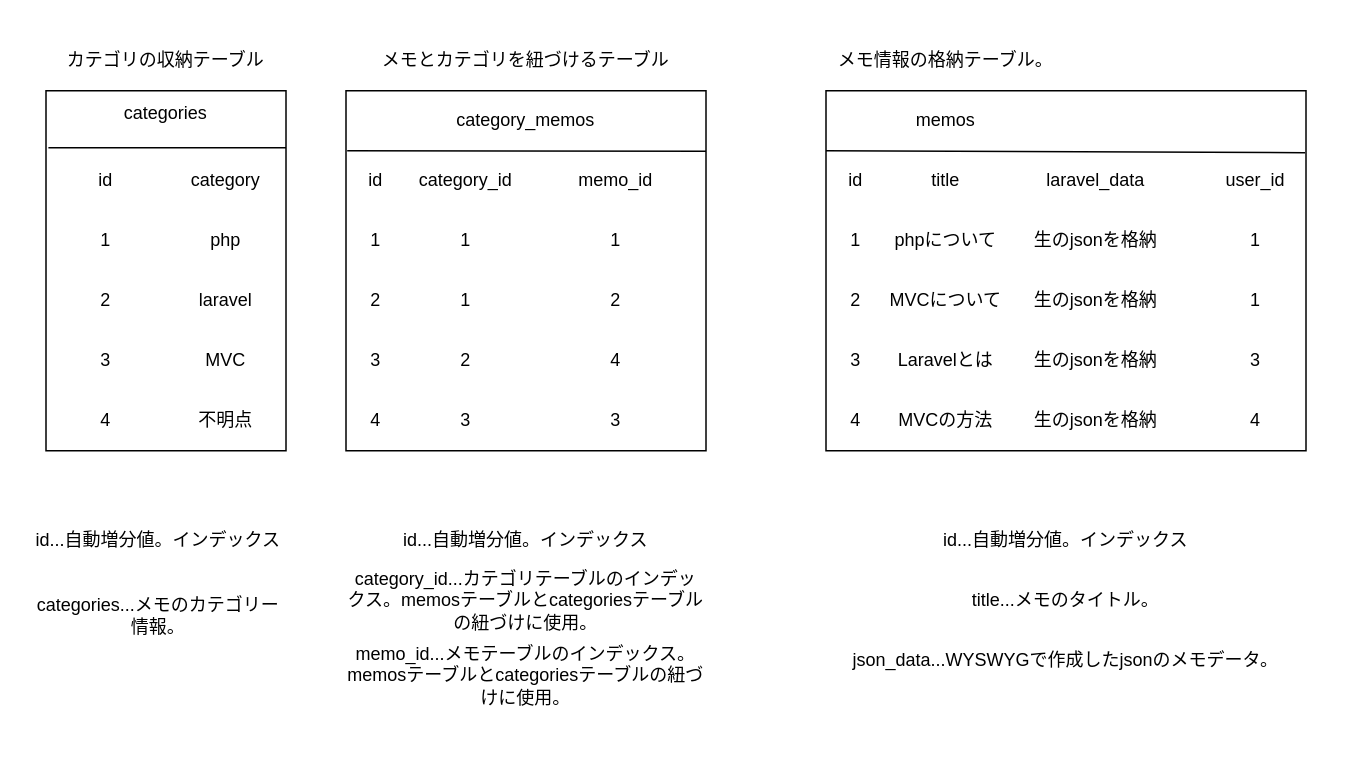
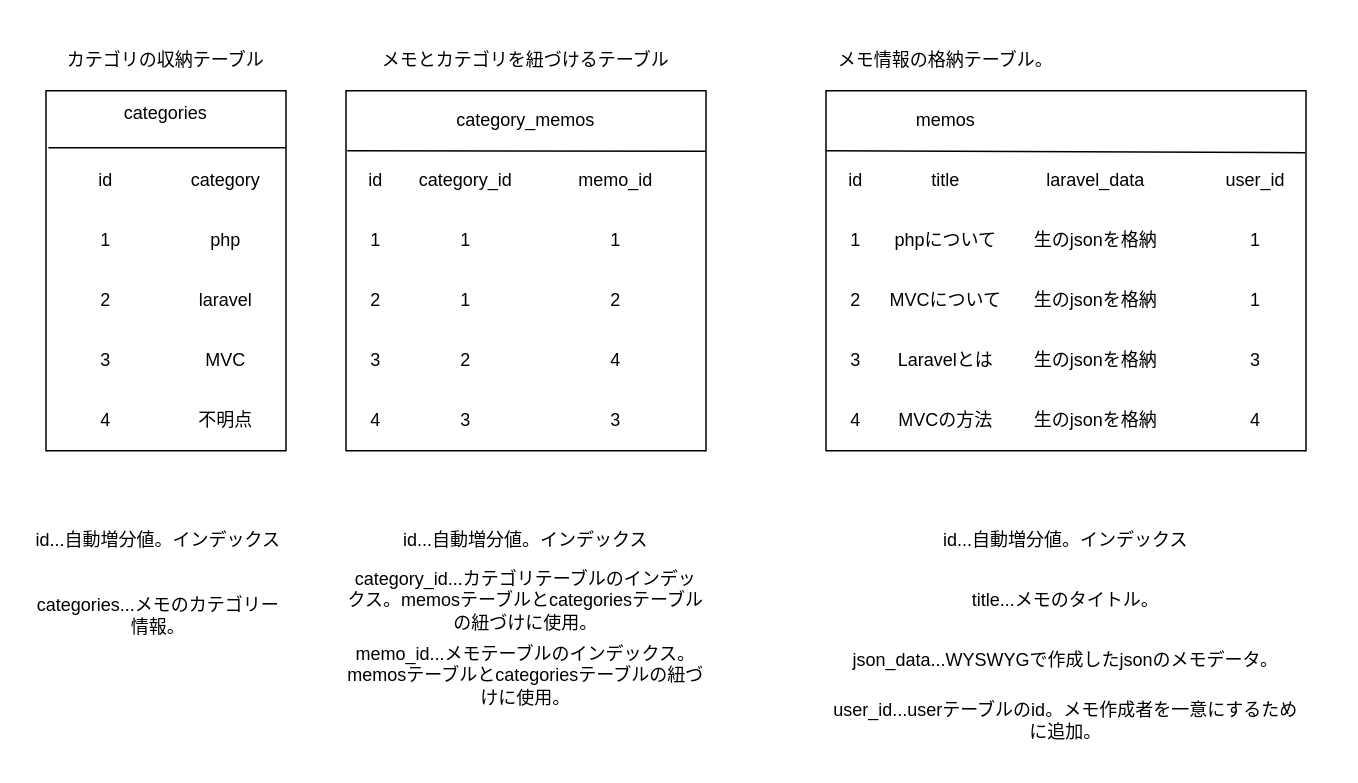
node "user_id...userテーブルのid。メモ作成者を一意にするために追加。": added
